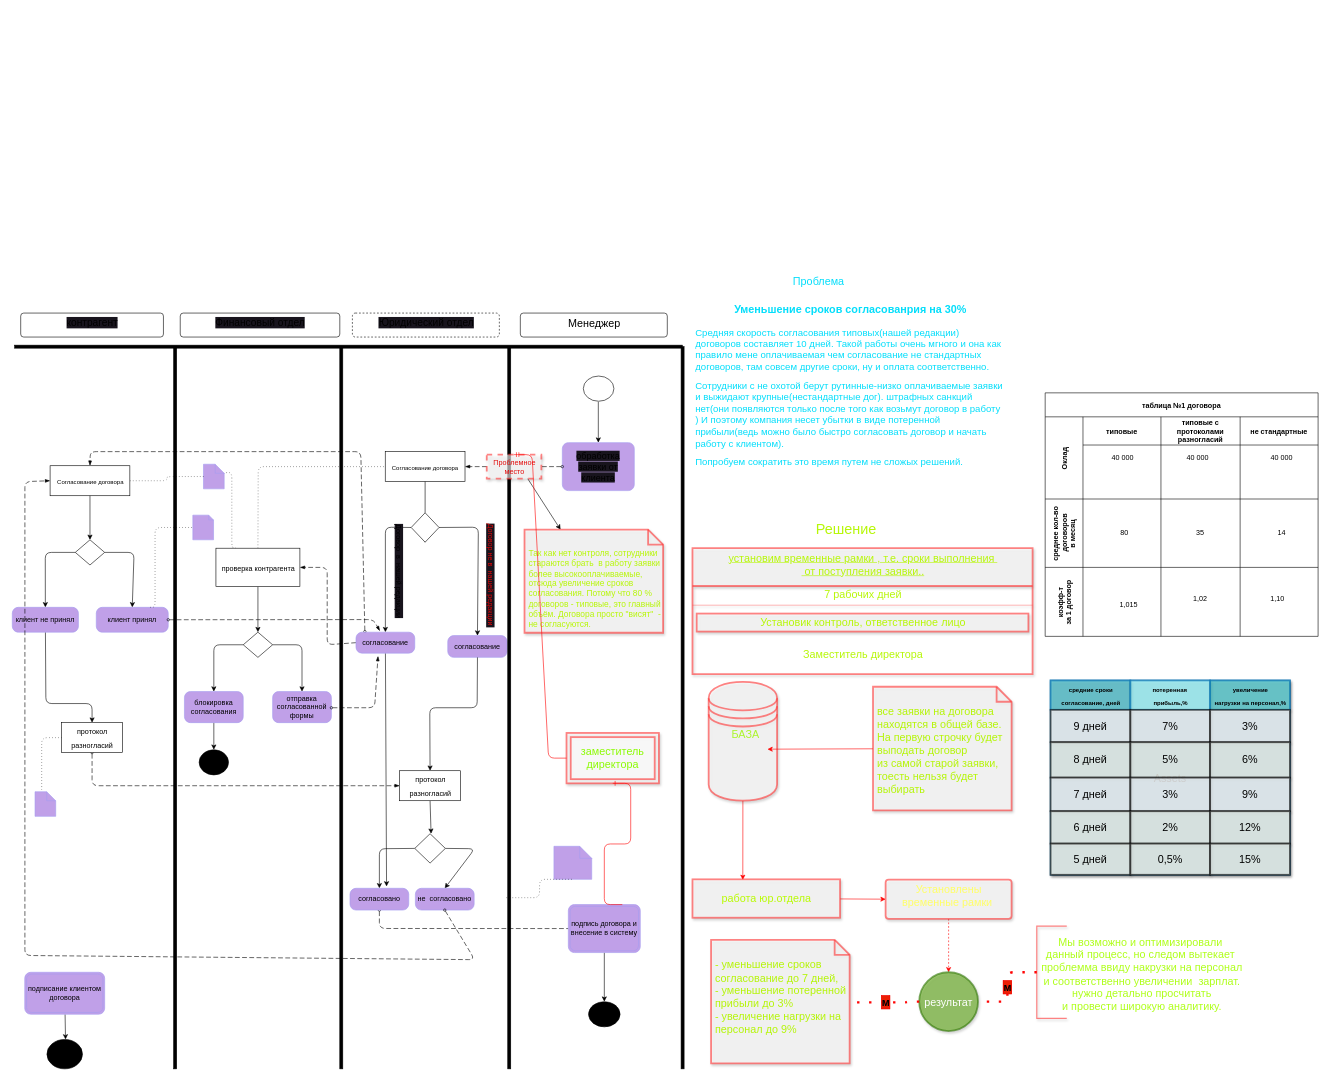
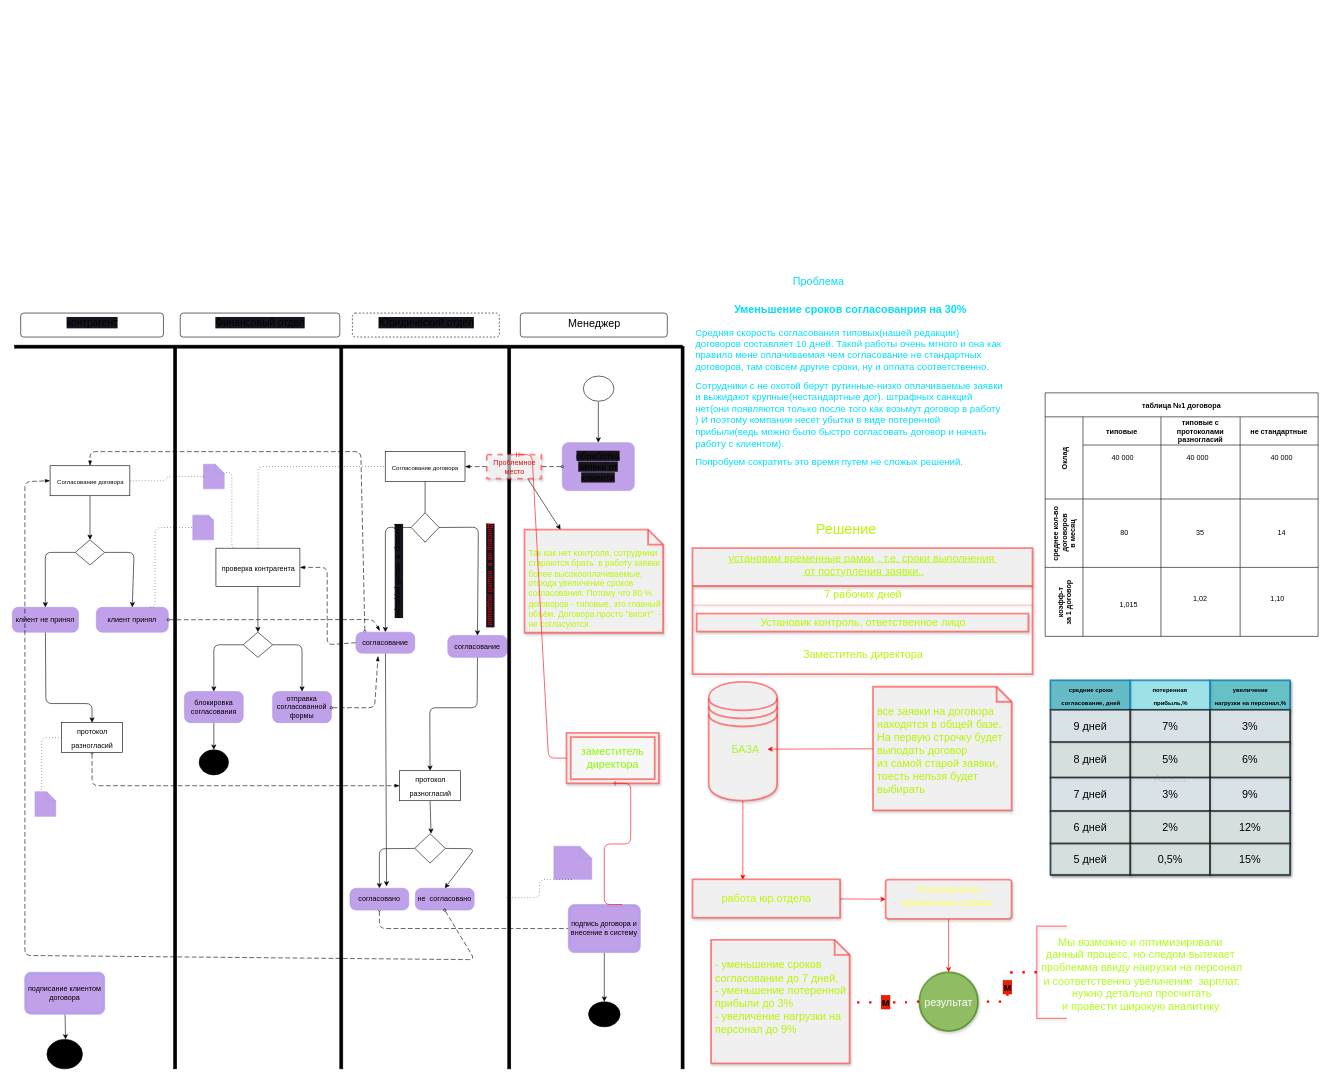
node "БАЗА": moved (745, 735) -> (745, 750)
edge "Установлены временные рамки" -> "результат": style dashed -> solid
